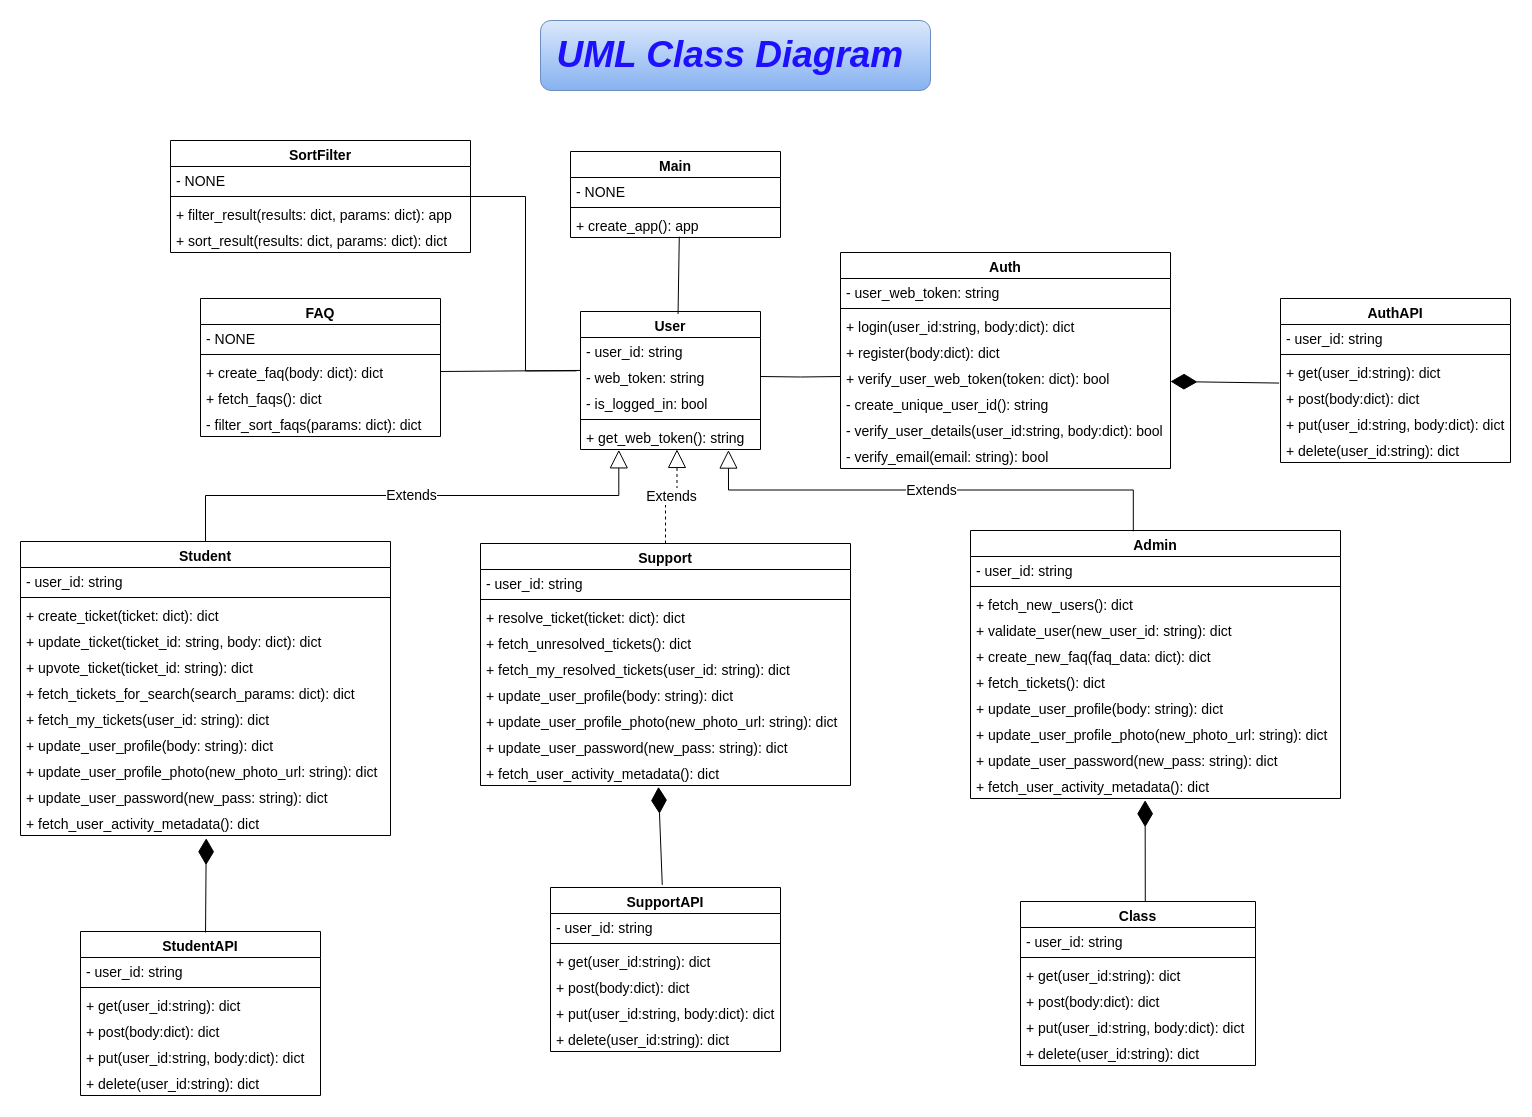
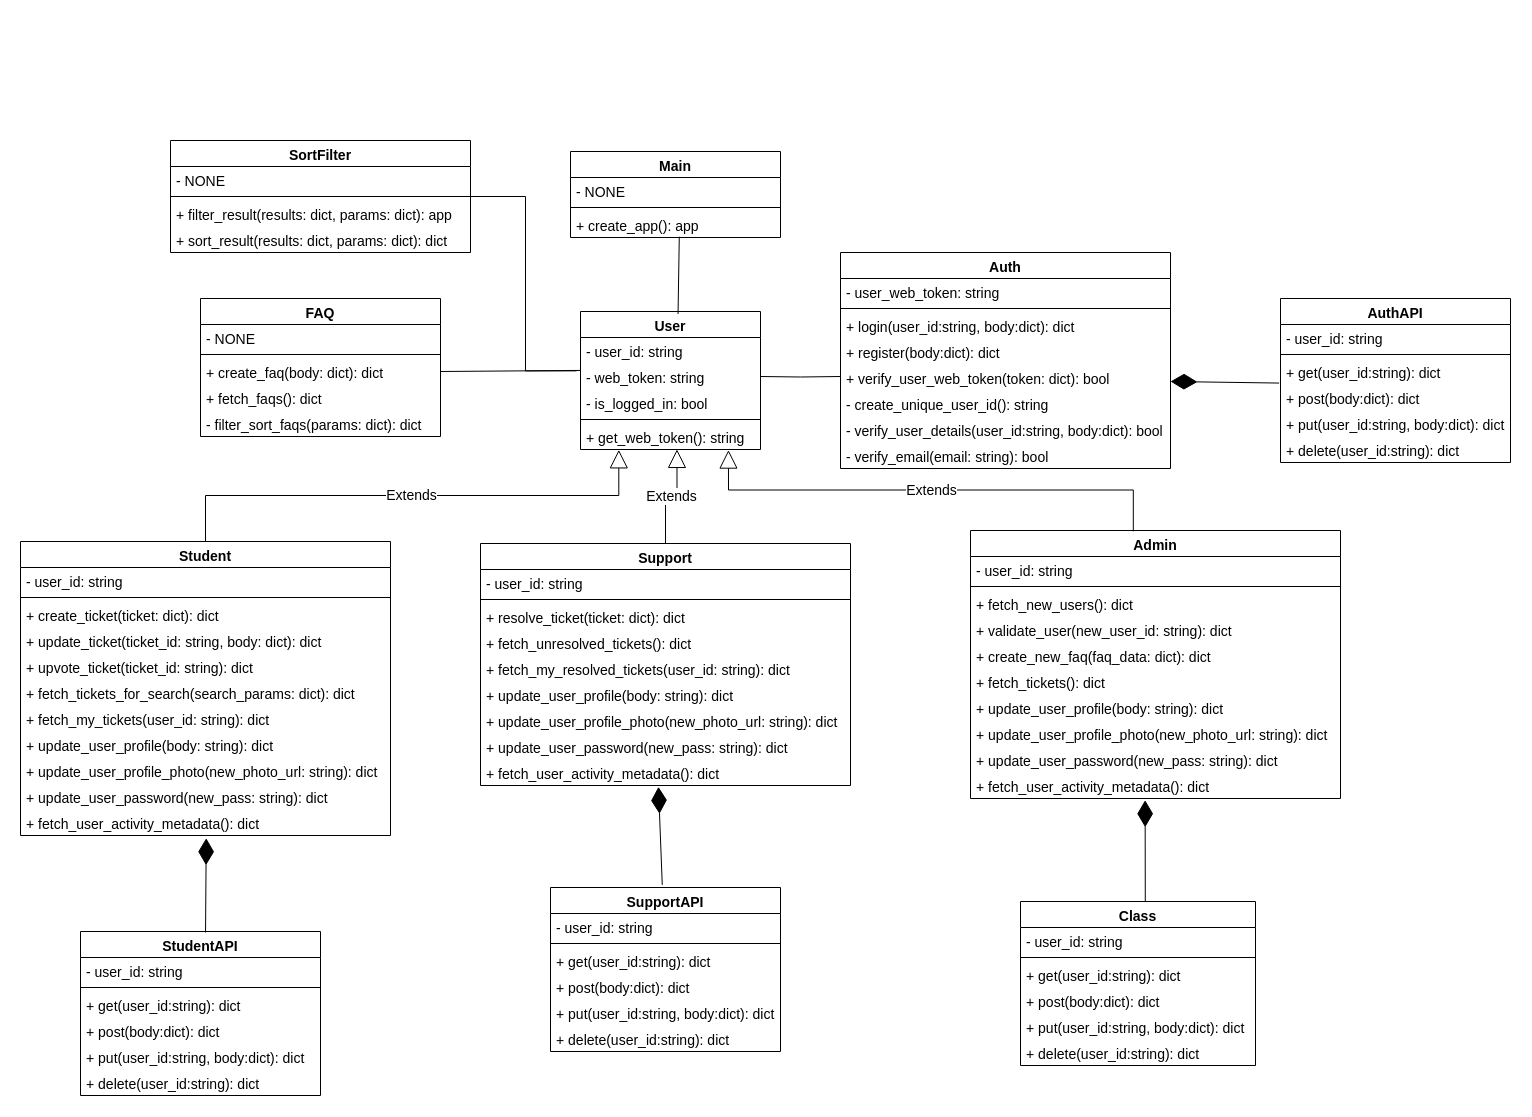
node "UML Class Diagram": removed
edge "Support" -> "+ get_web_token(): string": style dashed -> solid
